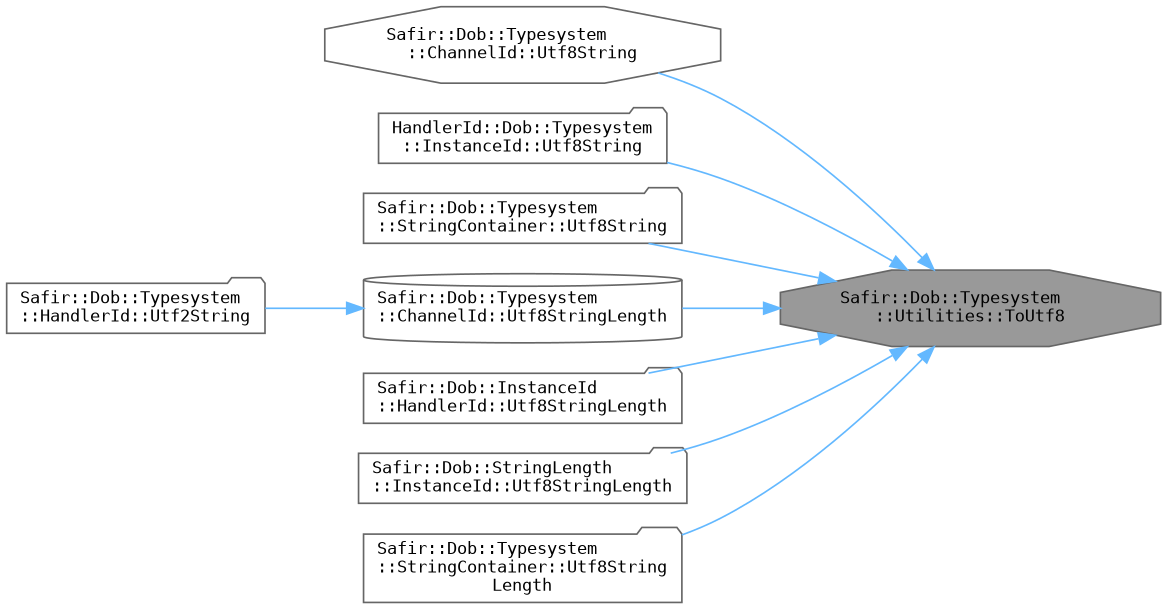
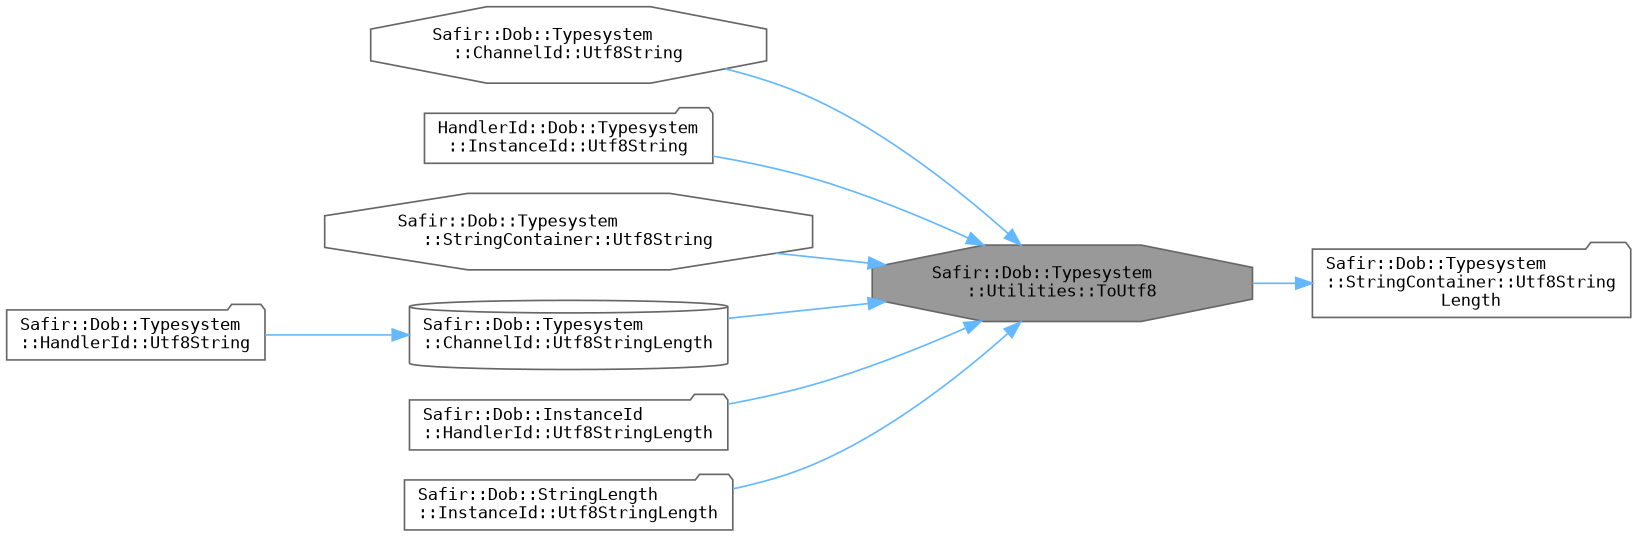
node "Safir::Dob::Typesystem ::StringContainer::Utf8String": shape folder -> octagon
node "Safir::Dob::Typesystem ::HandlerId::Utf2String": label "Safir::Dob::Typesystem ::HandlerId::Utf2String" -> "Safir::Dob::Typesystem ::HandlerId::Utf8String"
edge "Safir::Dob::Typesystem ::StringContainer::Utf8String Length" -> "Safir::Dob::Typesystem ::Utilities::ToUtf8": reversed
